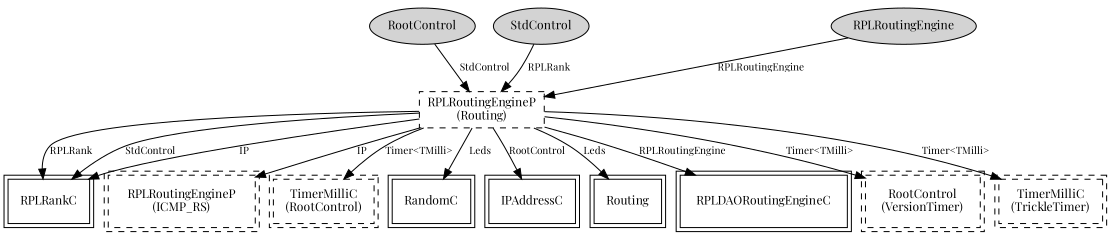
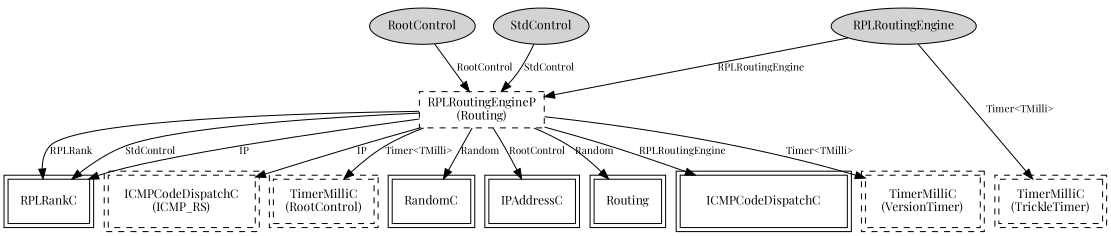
edge "RootControl" -> "RPLRoutingEngineP (Routing)": label "StdControl" -> "RootControl"
edge "StdControl" -> "RPLRoutingEngineP (Routing)": label "RPLRank" -> "StdControl"
edge "RPLRoutingEngineP (Routing)" -> "TimerMilliC (TrickleTimer)": now "RPLRoutingEngine" -> "TimerMilliC (TrickleTimer)"
edge "RPLRoutingEngineP (Routing)" -> "RandomC": label "Leds" -> "Random"
edge "RPLRoutingEngineP (Routing)" -> "Routing": label "Leds" -> "Random"
node "RPLRoutingEngineP (ICMP_RS)": label "RPLRoutingEngineP (ICMP_RS)" -> "ICMPCodeDispatchC (ICMP_RS)"
node "RPLDAORoutingEngineC": label "RPLDAORoutingEngineC" -> "ICMPCodeDispatchC"
node "RootControl (VersionTimer)": label "RootControl (VersionTimer)" -> "TimerMilliC (VersionTimer)"
